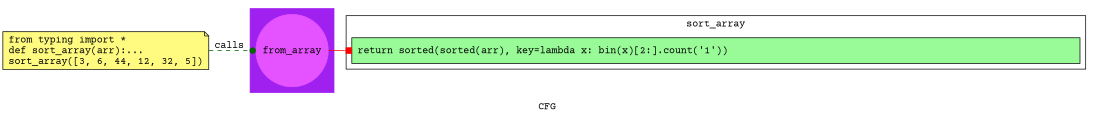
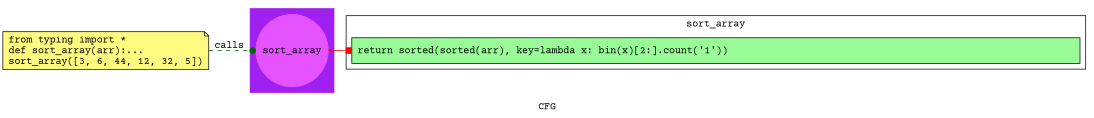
node "from_array": label "from_array" -> "sort_array"
